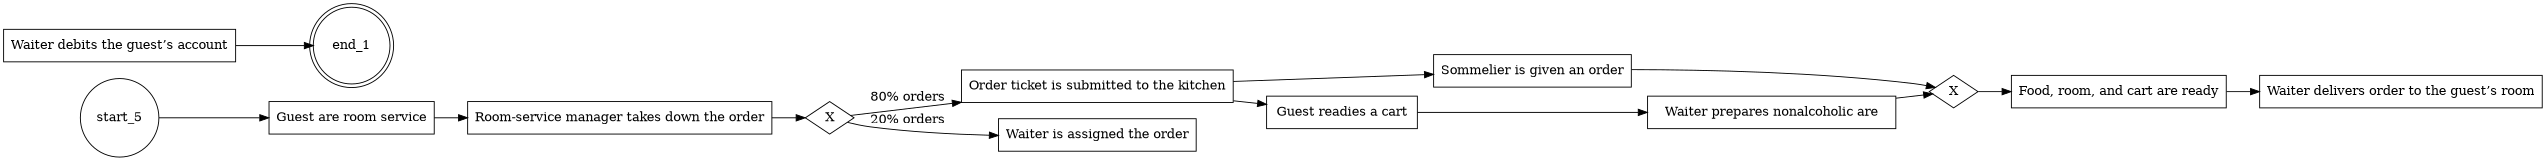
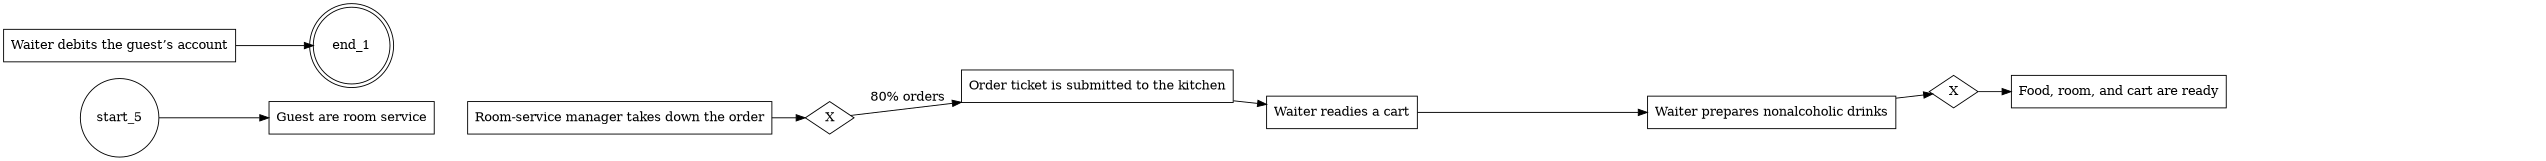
node "Sommelier is given an order": removed
node "Waiter delivers order to the guest’s room": removed
node "Guest readies a cart": label "Guest readies a cart" -> "Waiter readies a cart"
node "Waiter prepares nonalcoholic are": label "Waiter prepares nonalcoholic are" -> "Waiter prepares nonalcoholic drinks"
edge "Guest are room service" -> "Room-service manager takes down the order": removed
node "Waiter is assigned the order": removed
